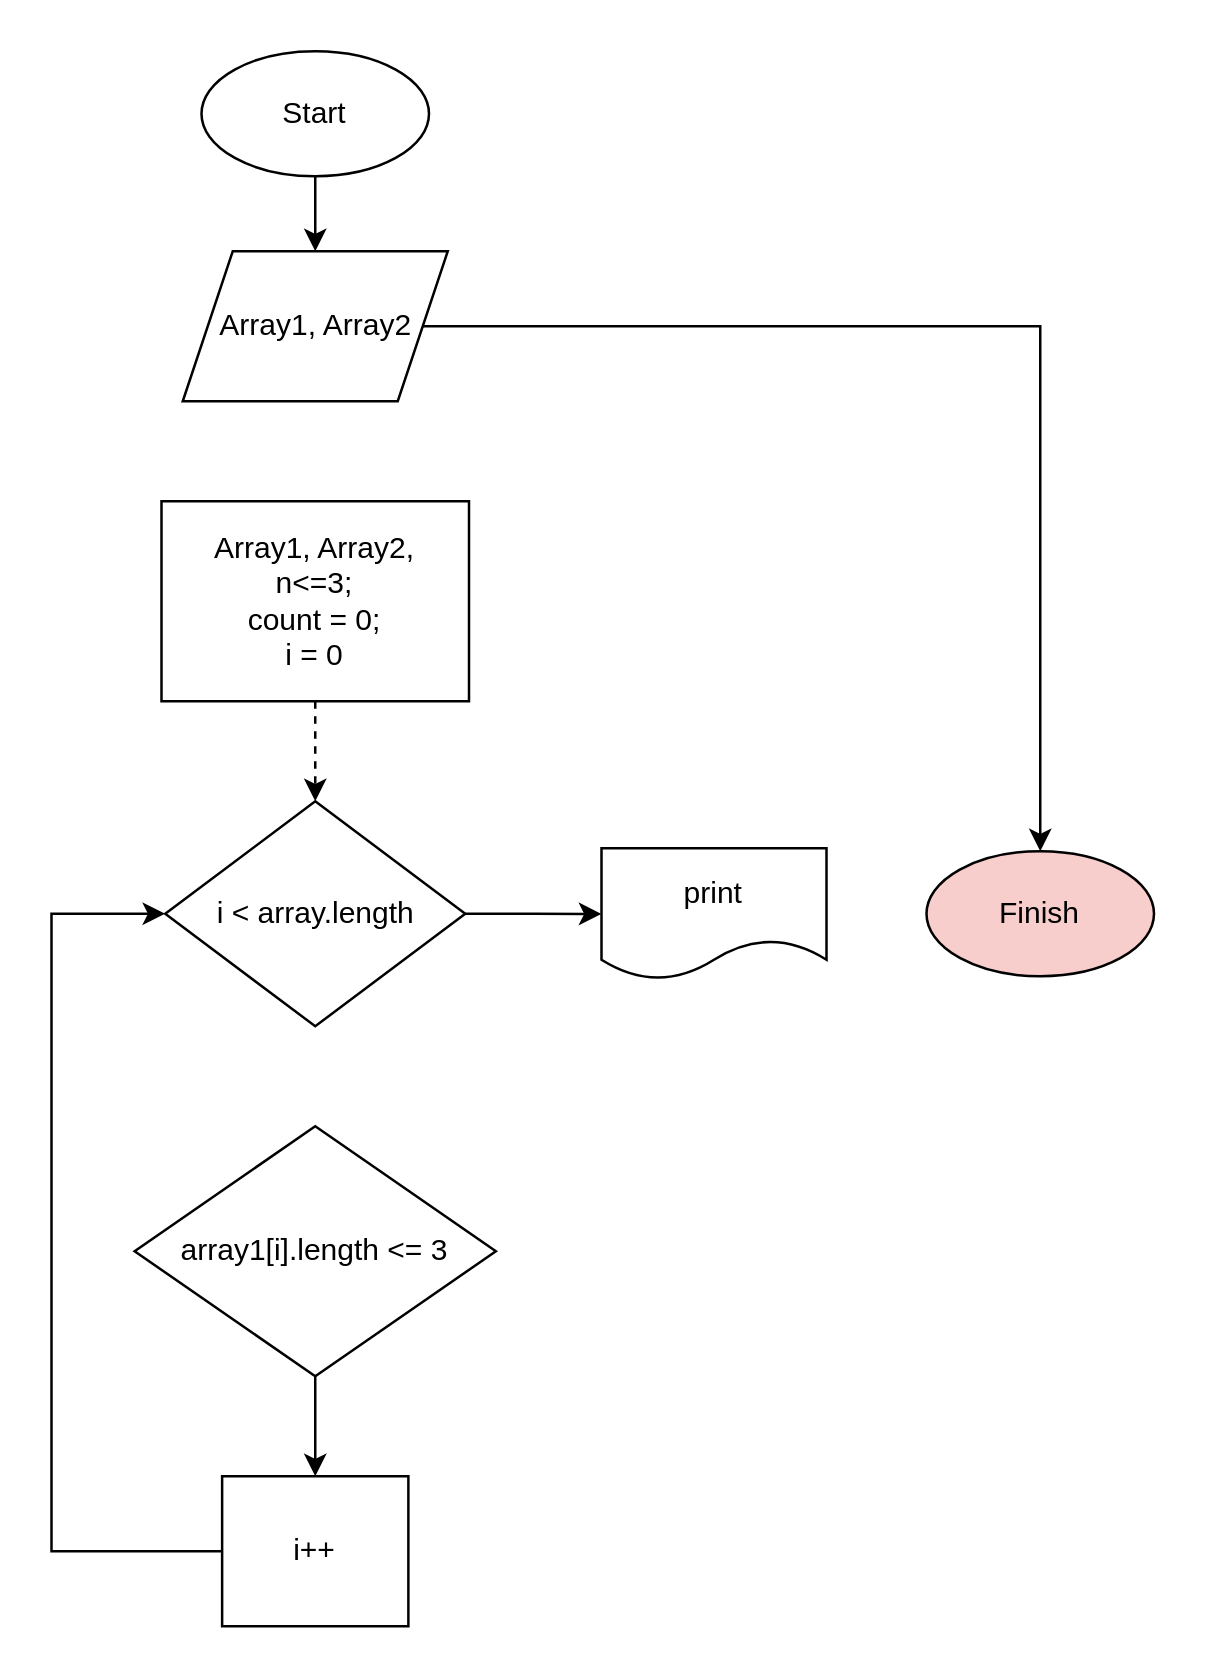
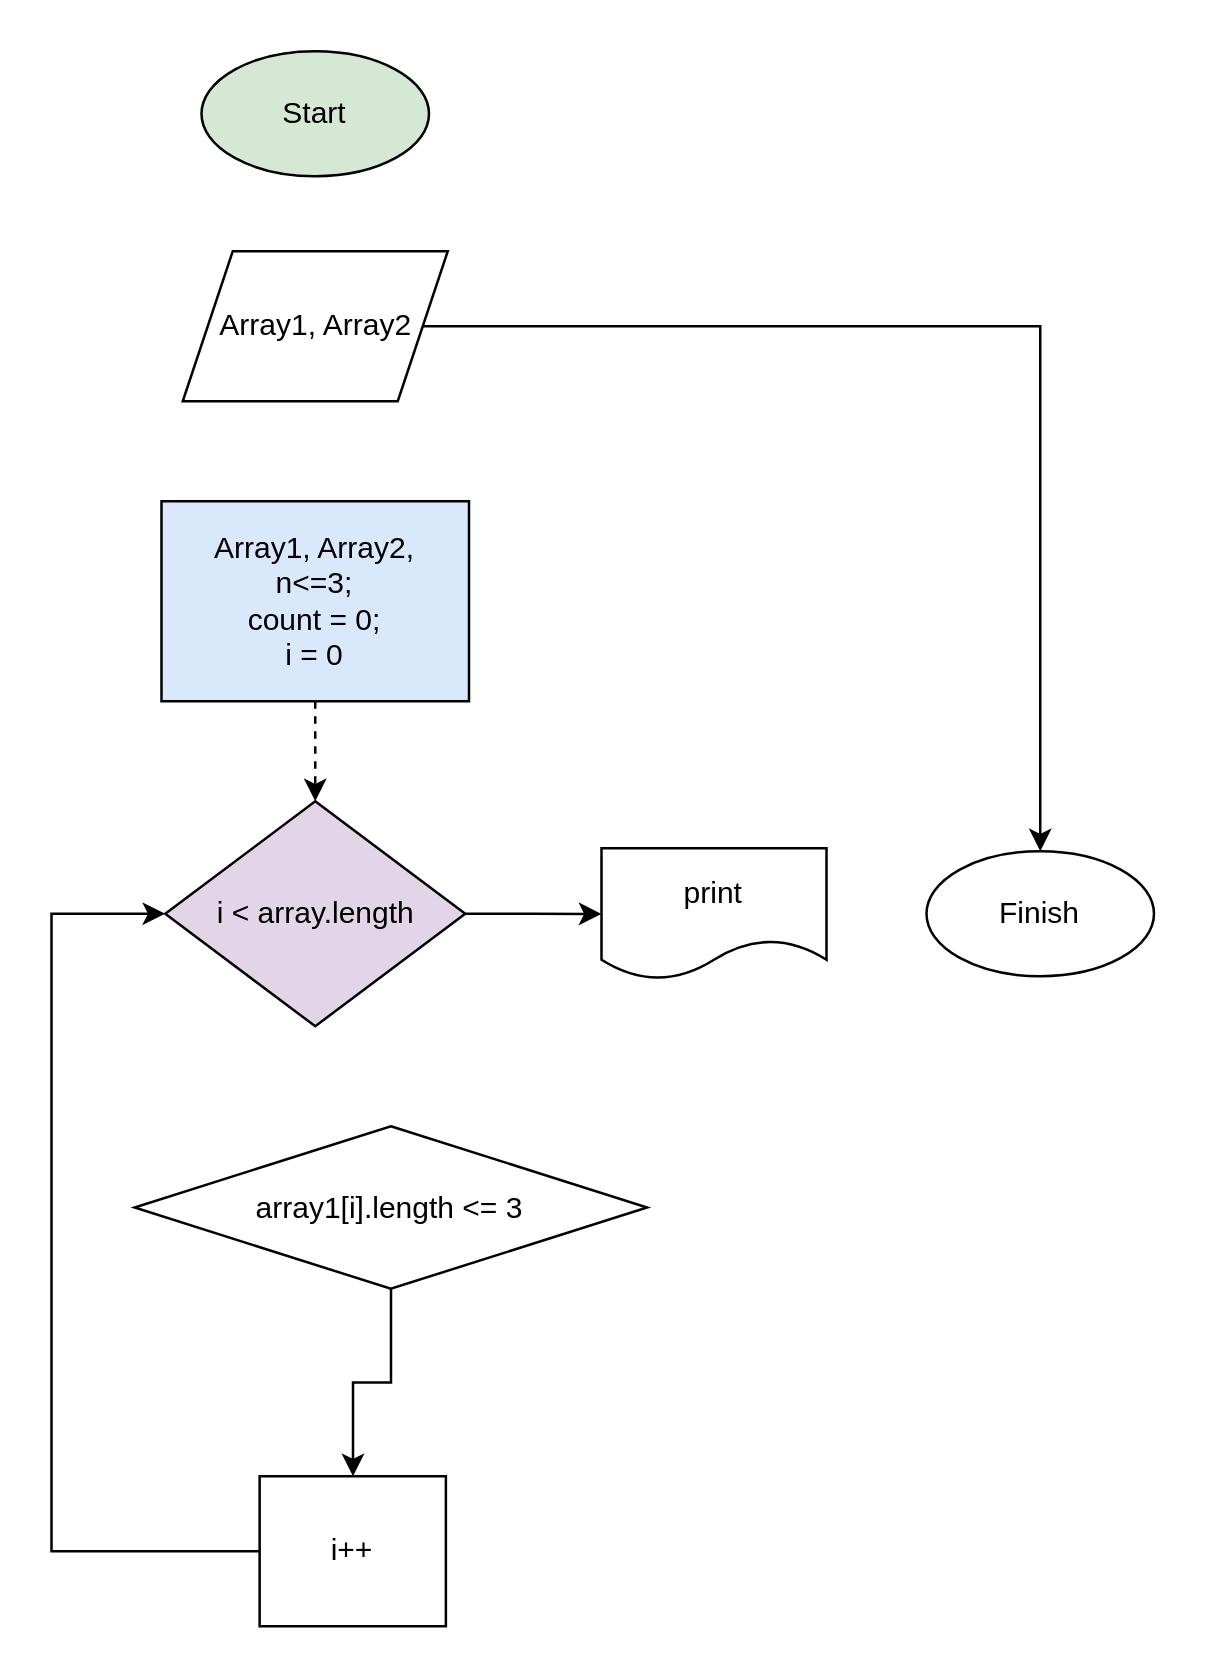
node "Start": fillcolor #ffffff -> #d5e8d4
edge "Start" -> "Array1, Array2": removed
node "Array1, Array2, n<=3; count = 0; i = 0": fillcolor #ffffff -> #dae8fc
node "i < array.length": fillcolor #ffffff -> #e1d5e7
node "Finish": fillcolor #f8cecc -> #ffffff
node "array1[i].length <= 3": size 361x250 -> 513x163
node "i++": moved (315, 1551) -> (353, 1551)
